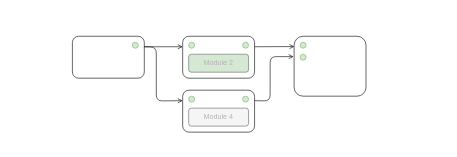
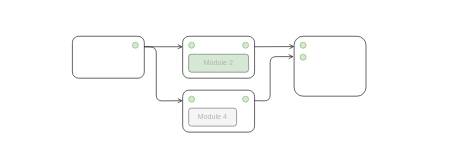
node "Module 4": size 60x18 -> 48x18
